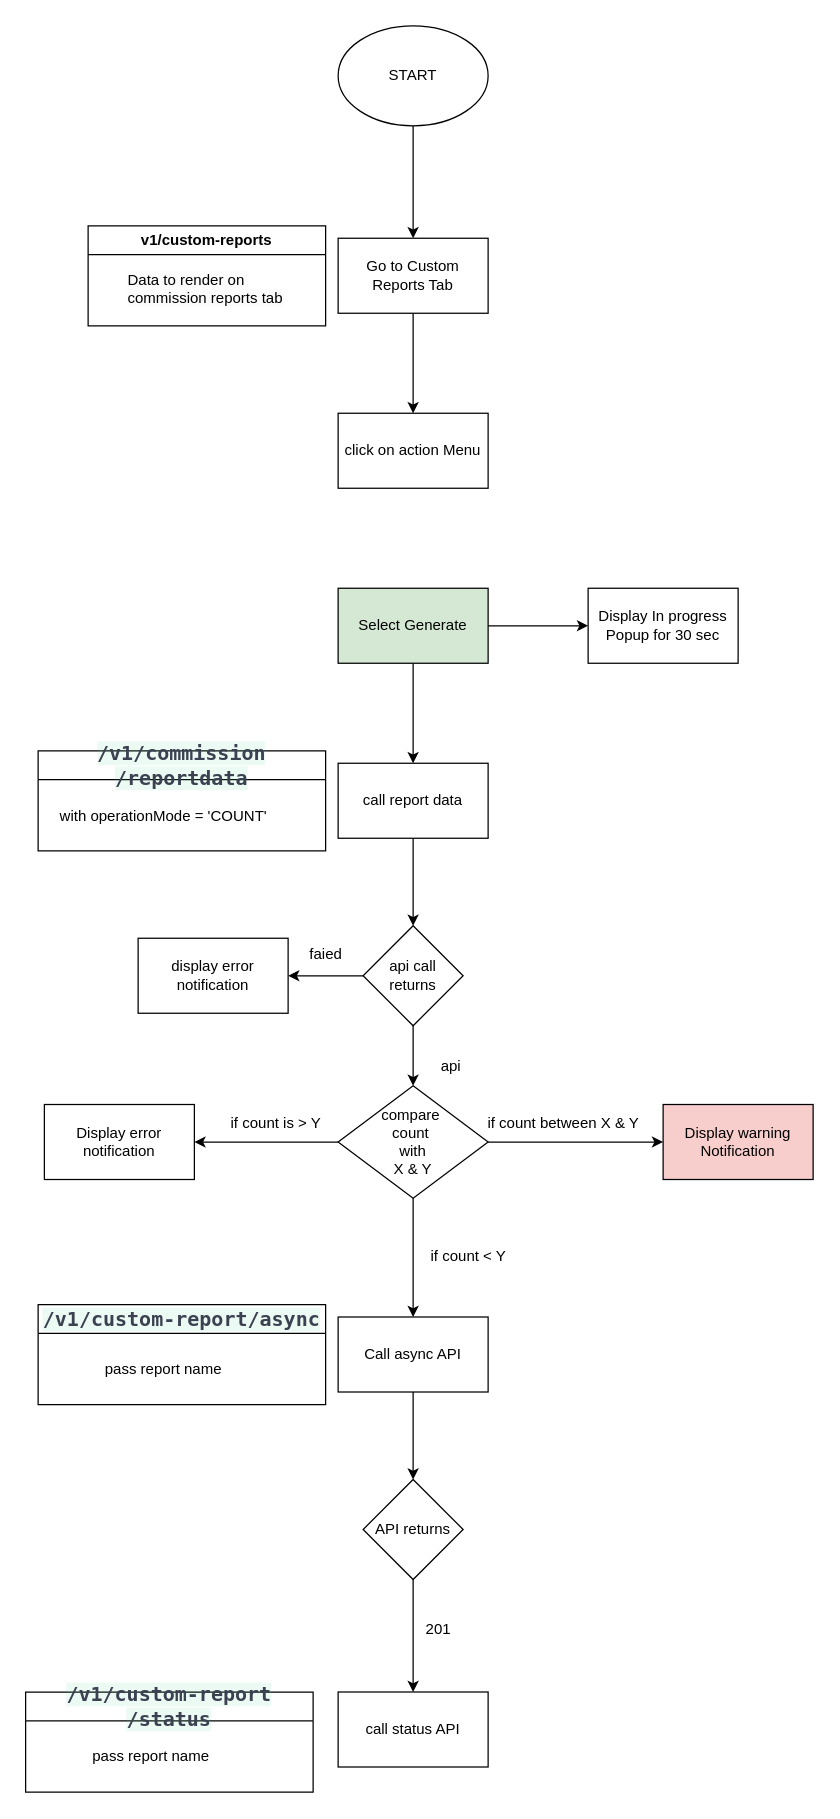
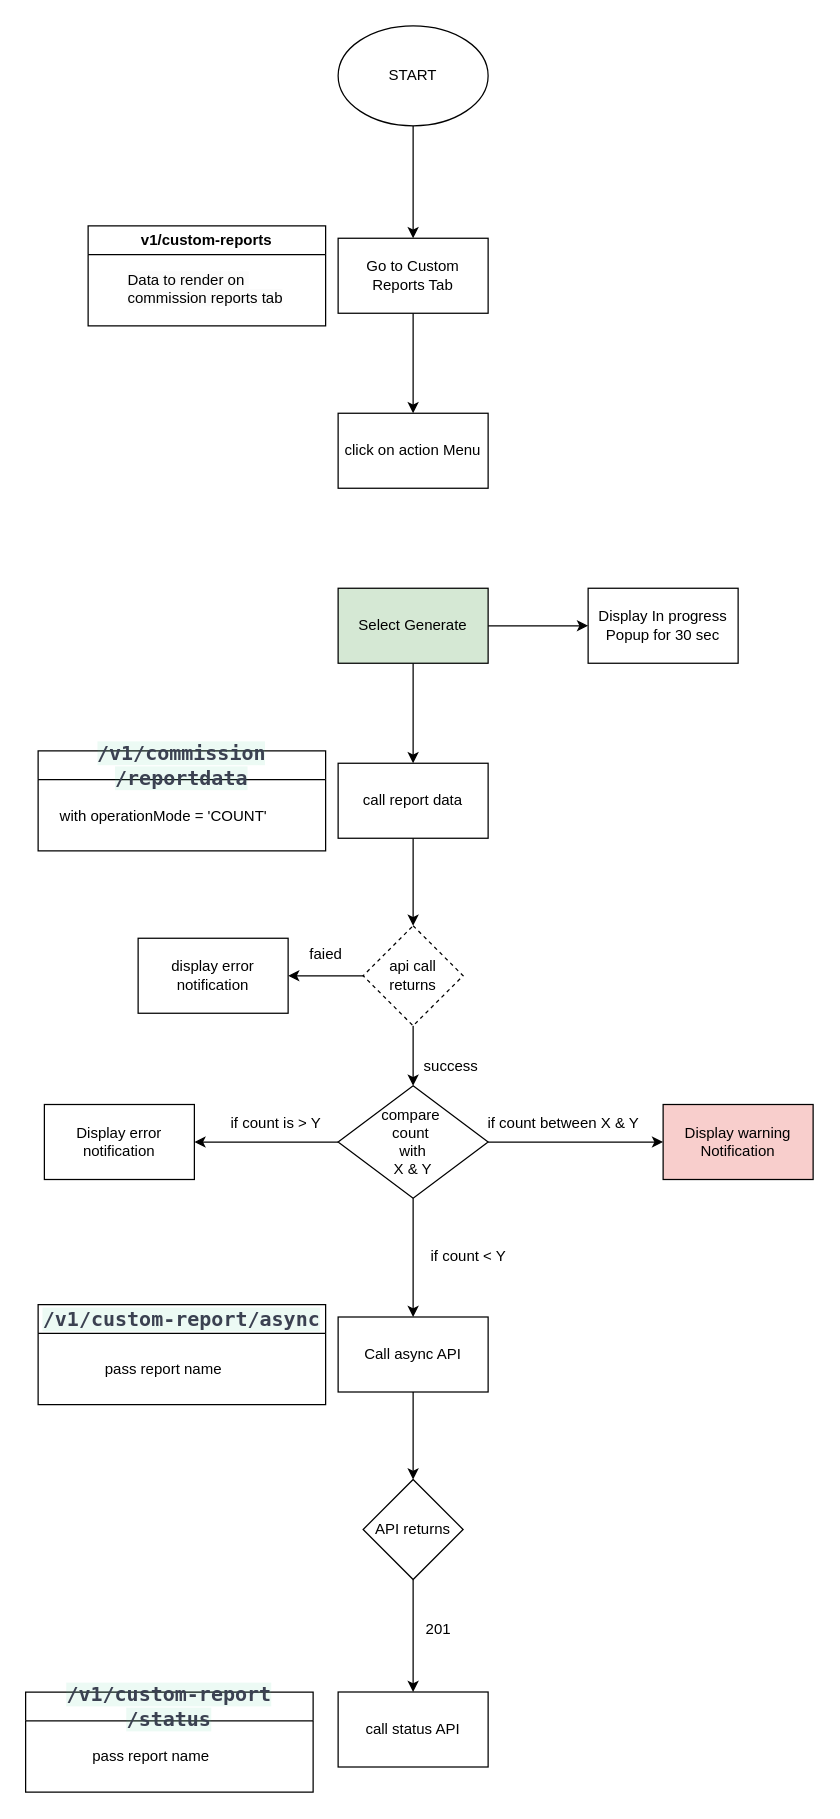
node "api call returns": style solid -> dashed
node "api": label "api" -> "success"
